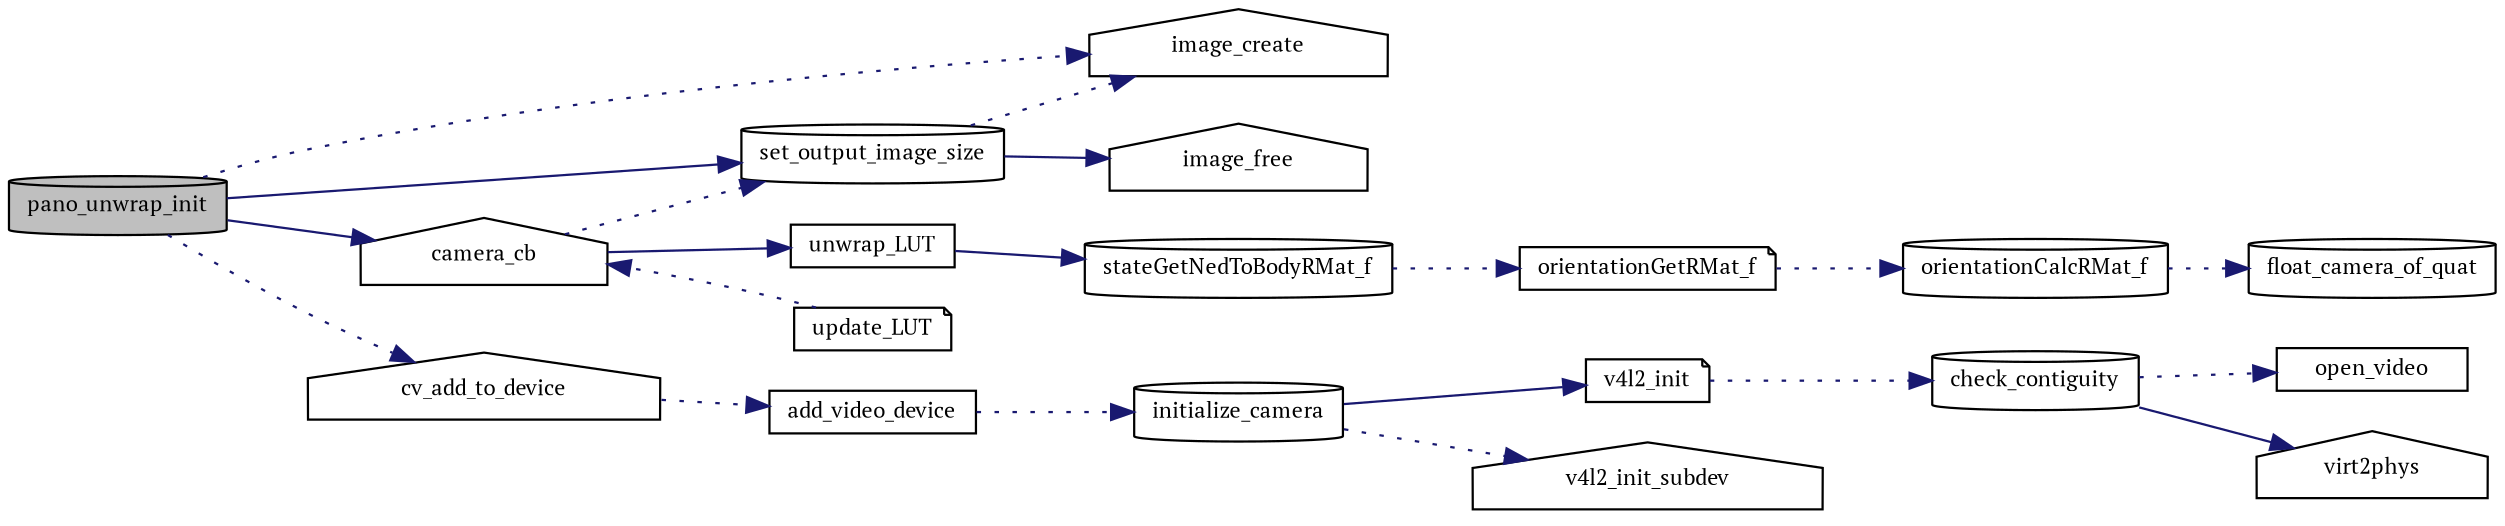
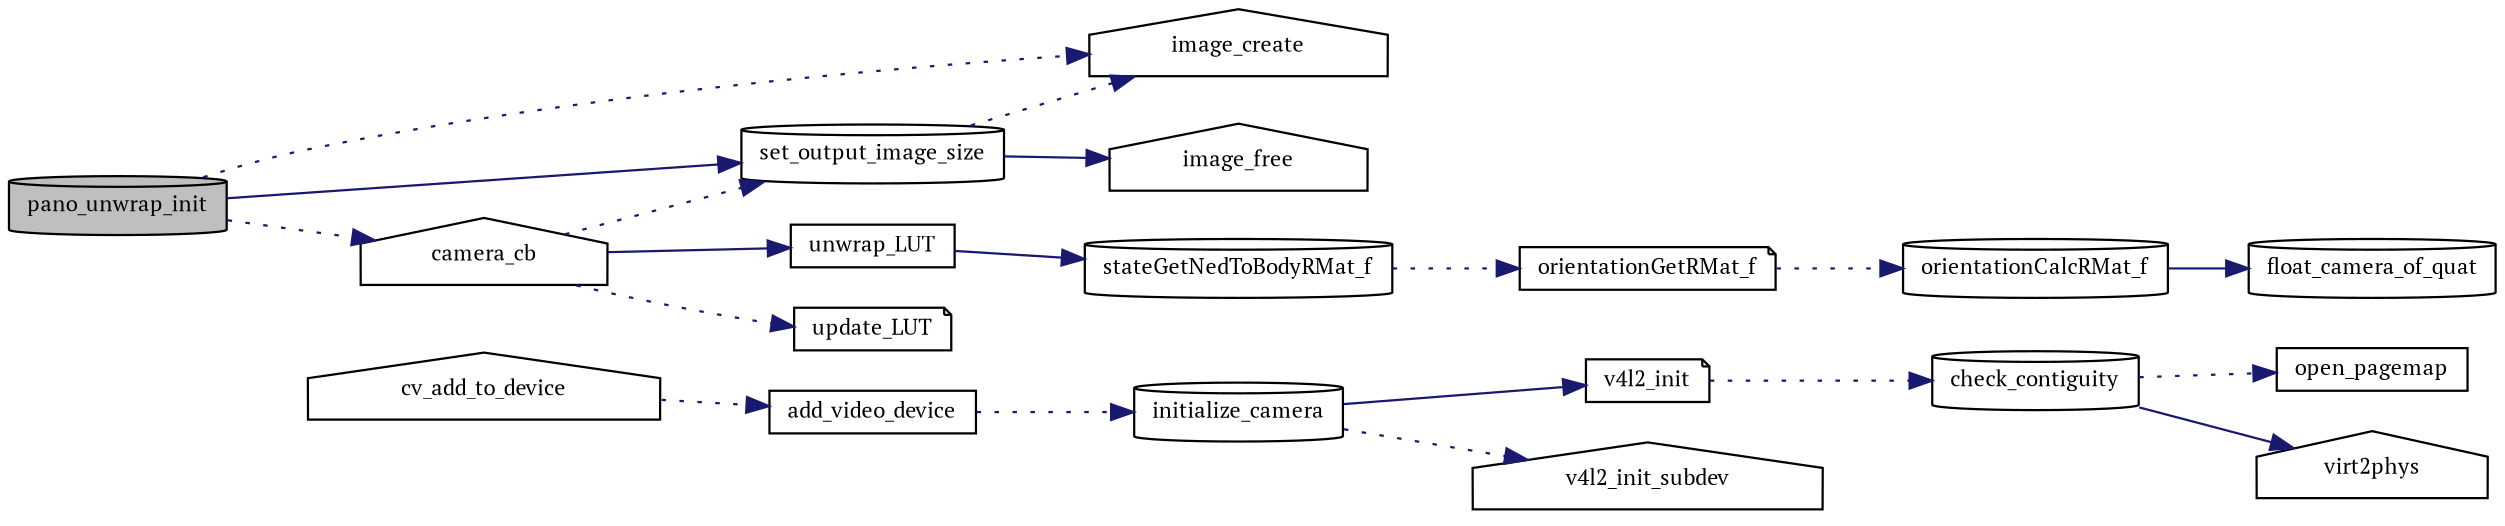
edge "pano_unwrap_init" -> "camera_cb": style solid -> dotted
edge "orientationCalcRMat_f" -> "float_camera_of_quat": style dotted -> solid
edge "update_LUT" -> "camera_cb": reversed
edge "pano_unwrap_init" -> "cv_add_to_device": removed
node "open_video": label "open_video" -> "open_pagemap"
